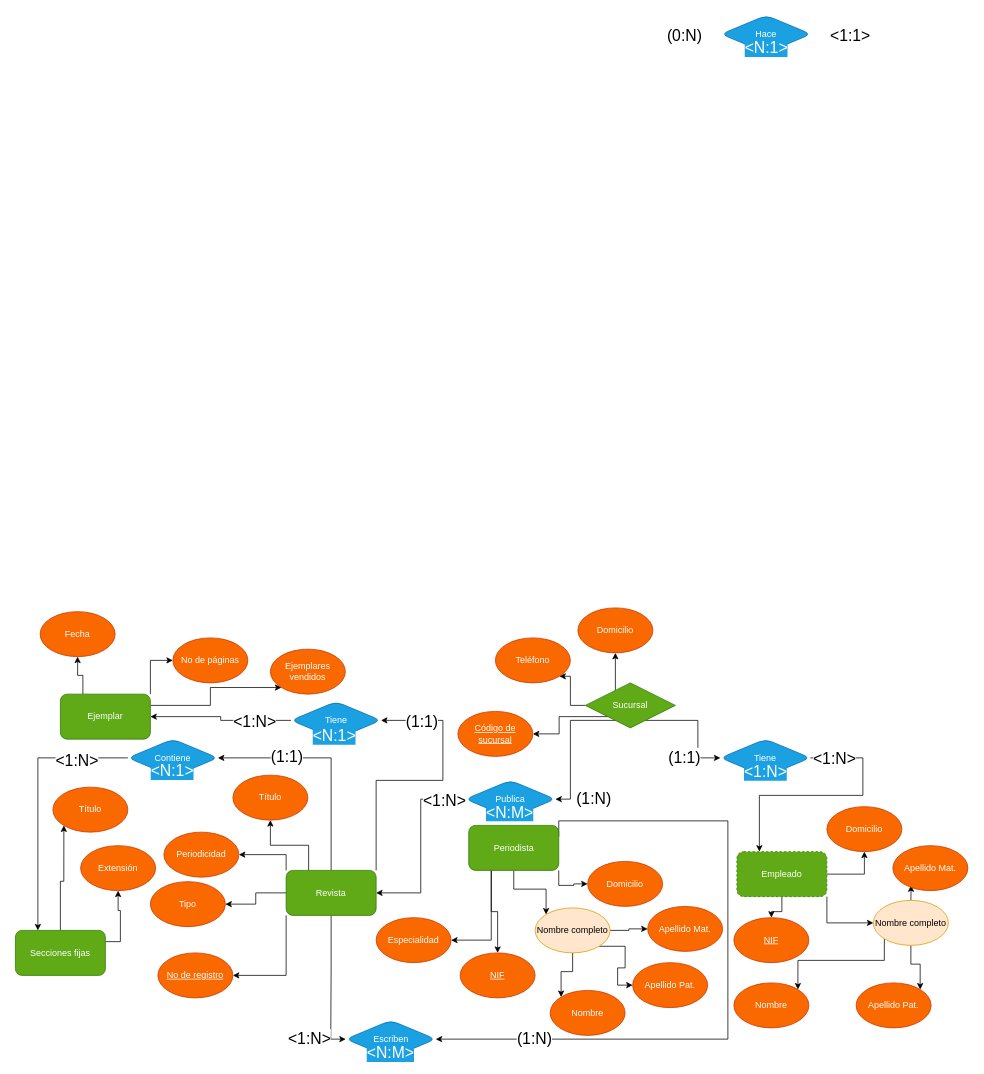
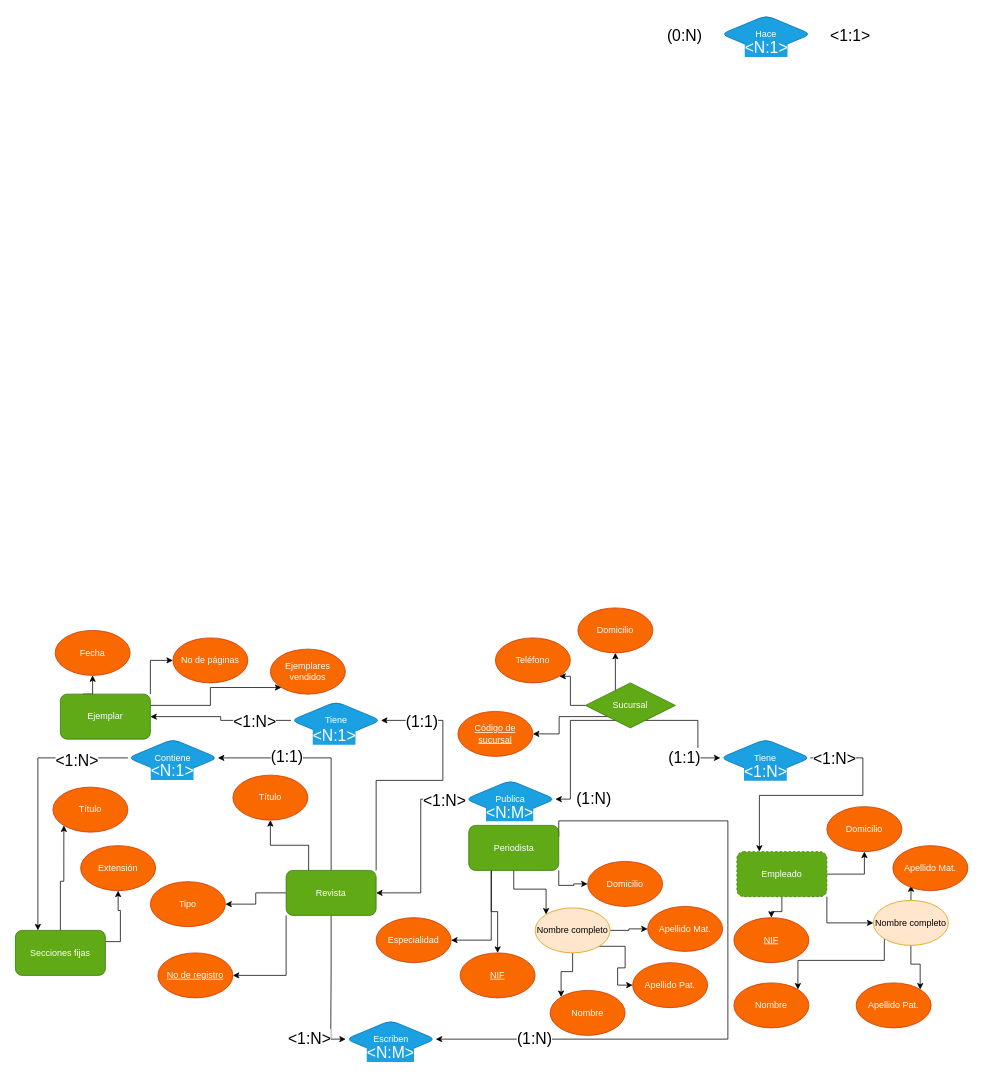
node "Fecha": moved (78, 634) -> (93, 653)
node "Periodicidad": removed
edge "Revista" -> "Periodicidad": removed
